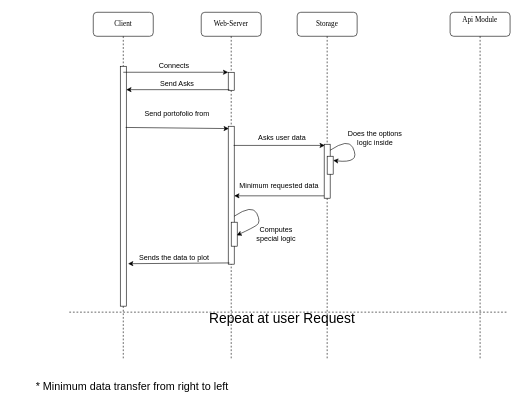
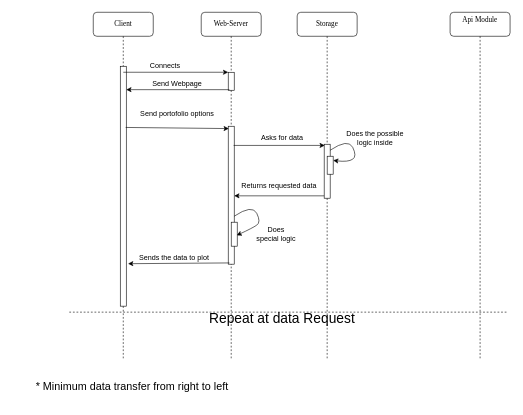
node "Connects": moved (174, 66) -> (165, 66)
node "Send Asks": label "Send Asks" -> "Send Webpage"
node "Send portofolio from": label "Send portofolio from" -> "Send portofolio options"
node "Asks user data": label "Asks user data" -> "Asks for data"
node "Does the options logic inside": label "Does the options logic inside" -> "Does the possible logic inside"
node "Minimum requested data": label "Minimum requested data" -> "Returns requested data"
node "Computes special logic": label "Computes special logic" -> "Does special logic"
node "Repeat at user Request": label "Repeat at user Request" -> "Repeat at data Request"
